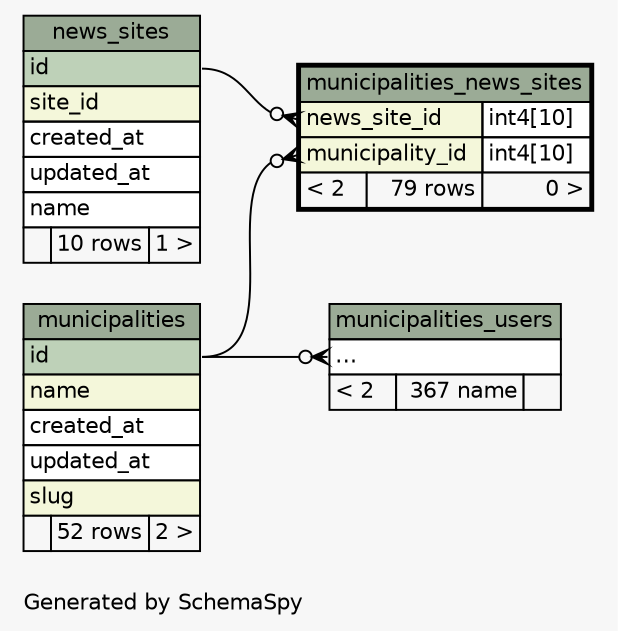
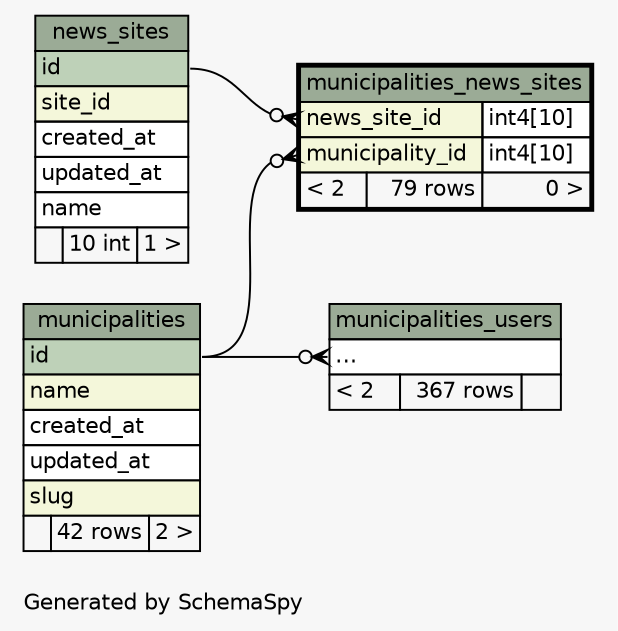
node "news_sites": text "10 rows" -> "10 int"
node "municipalities_users": text "367 name" -> "367 rows"
node "municipalities": text "52 rows" -> "42 rows"
